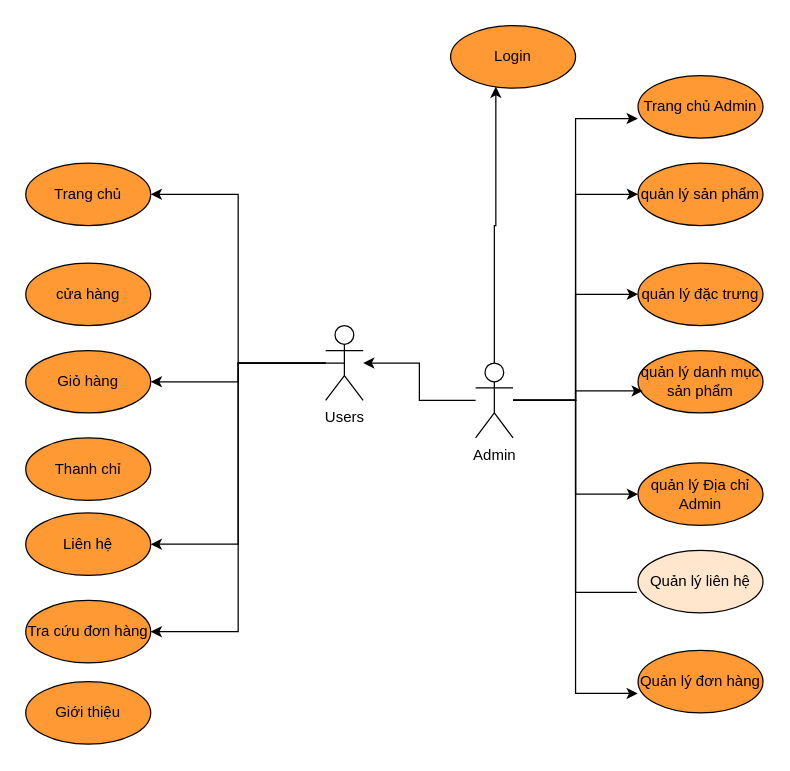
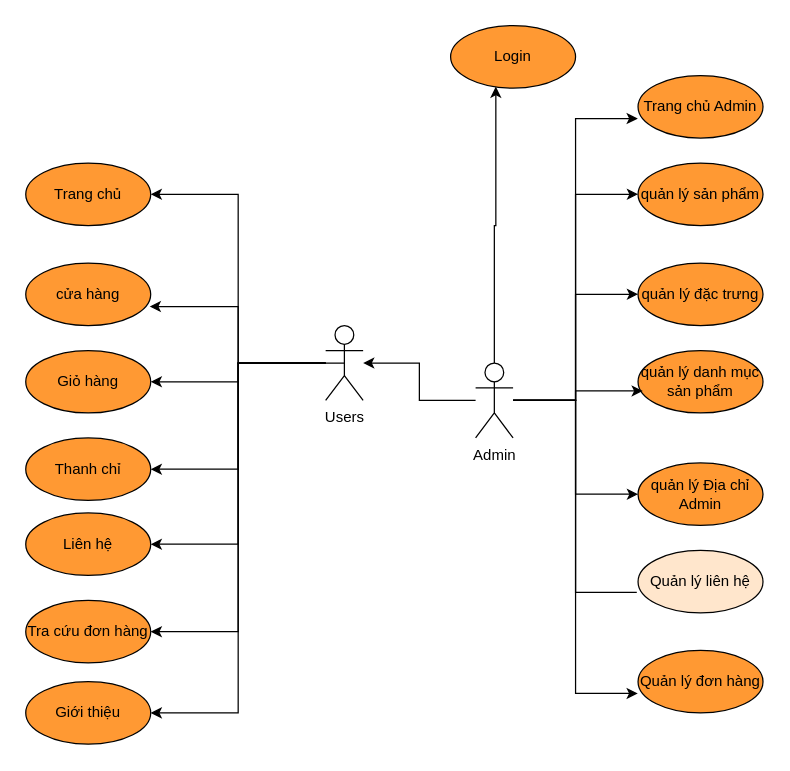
edge "Users" -> "cửa hàng": added
edge "Users" -> "Thanh chỉ": added
edge "Users" -> "Giới thiệu": added
